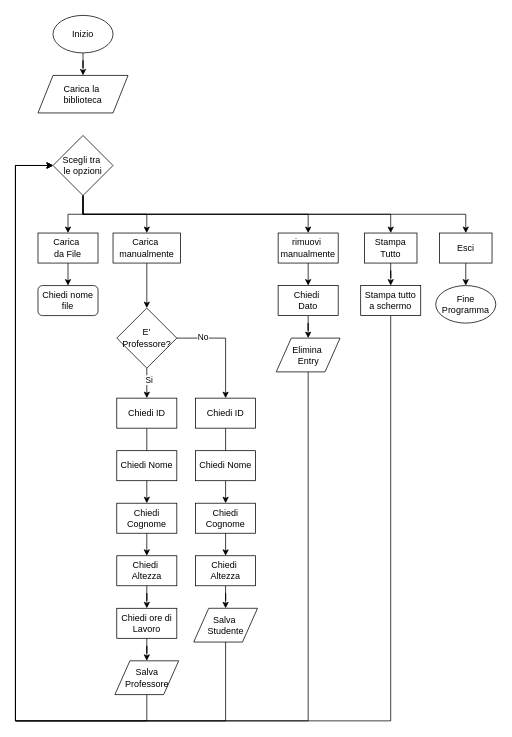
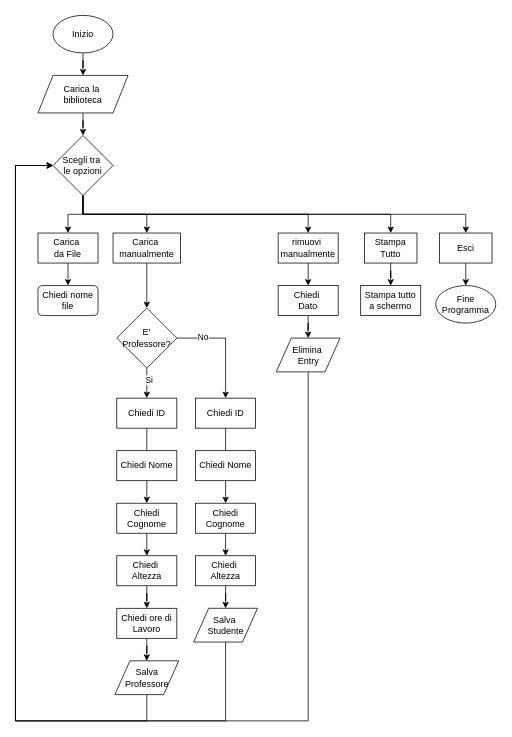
edge "Carica la biblioteca" -> "Scegli tra le opzioni": added
edge "Stampa tutto a schermo" -> "Scegli tra le opzioni": removed
